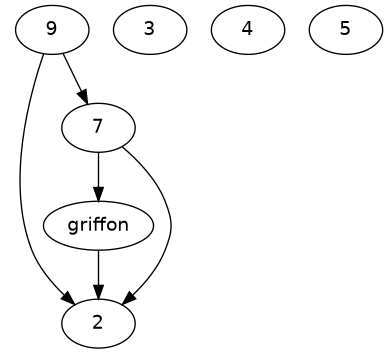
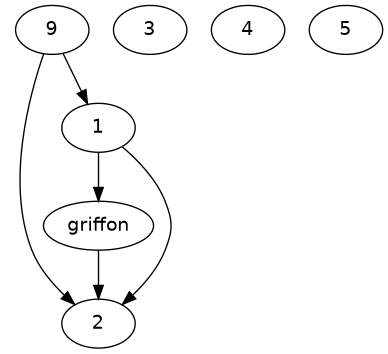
node "7": label "7" -> "1"
